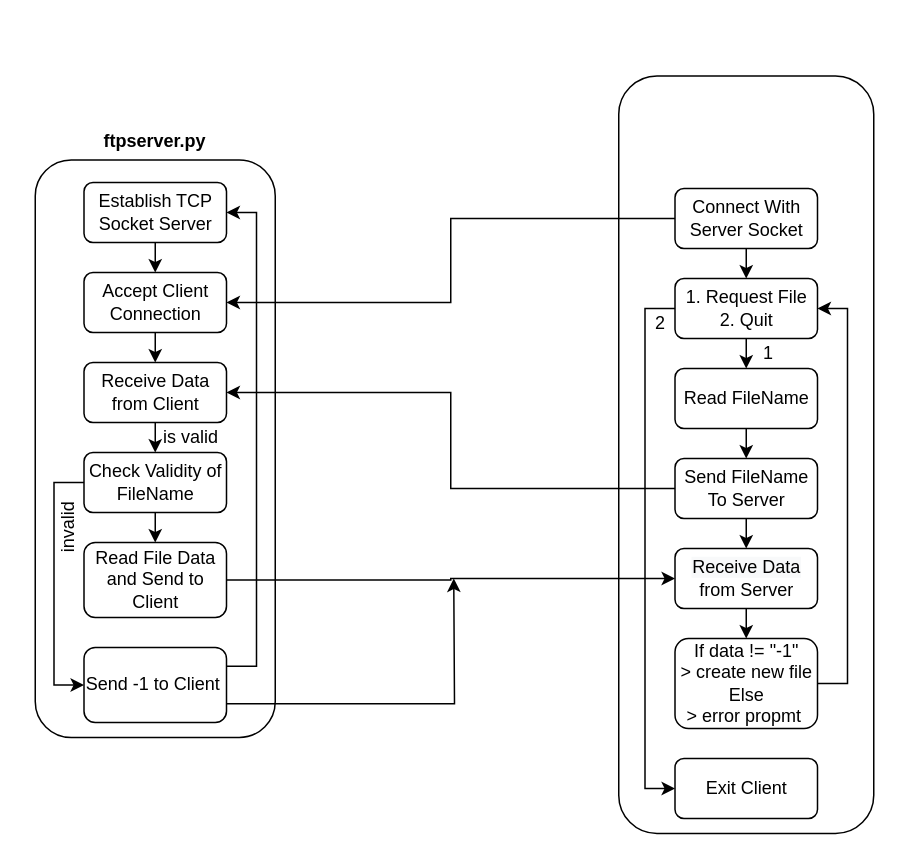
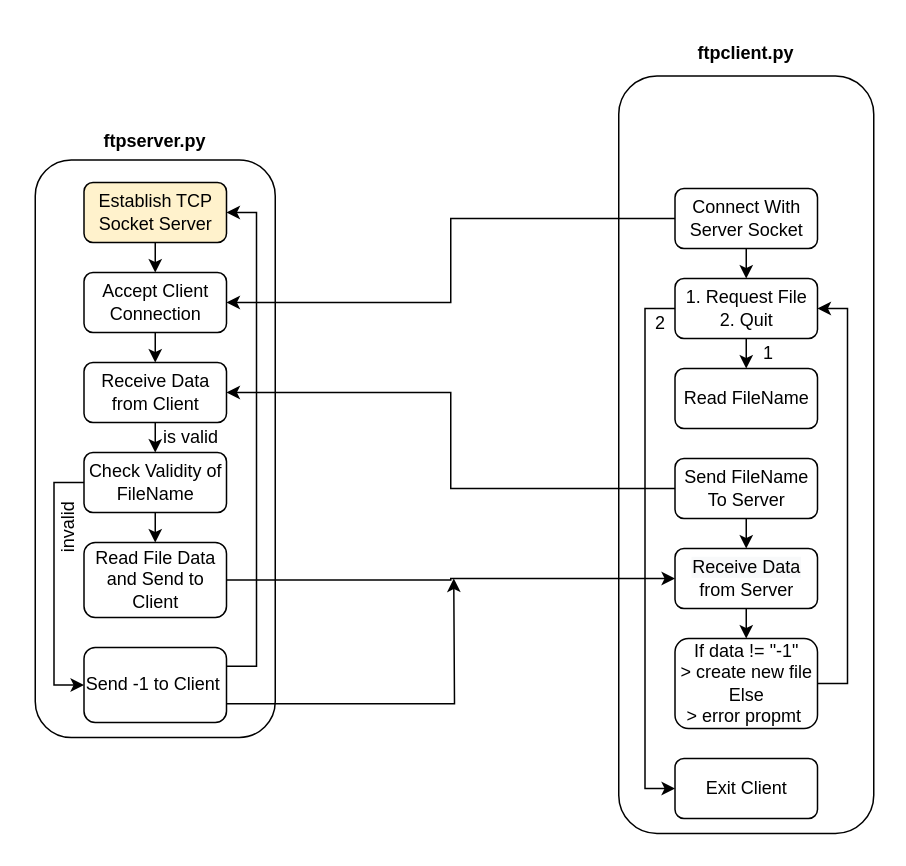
node "ftpclient.py": added
node "Establish TCP Socket Server": fillcolor #ffffff -> #fff2cc
edge "Read FileName" -> "Send FileName To Server": removed
